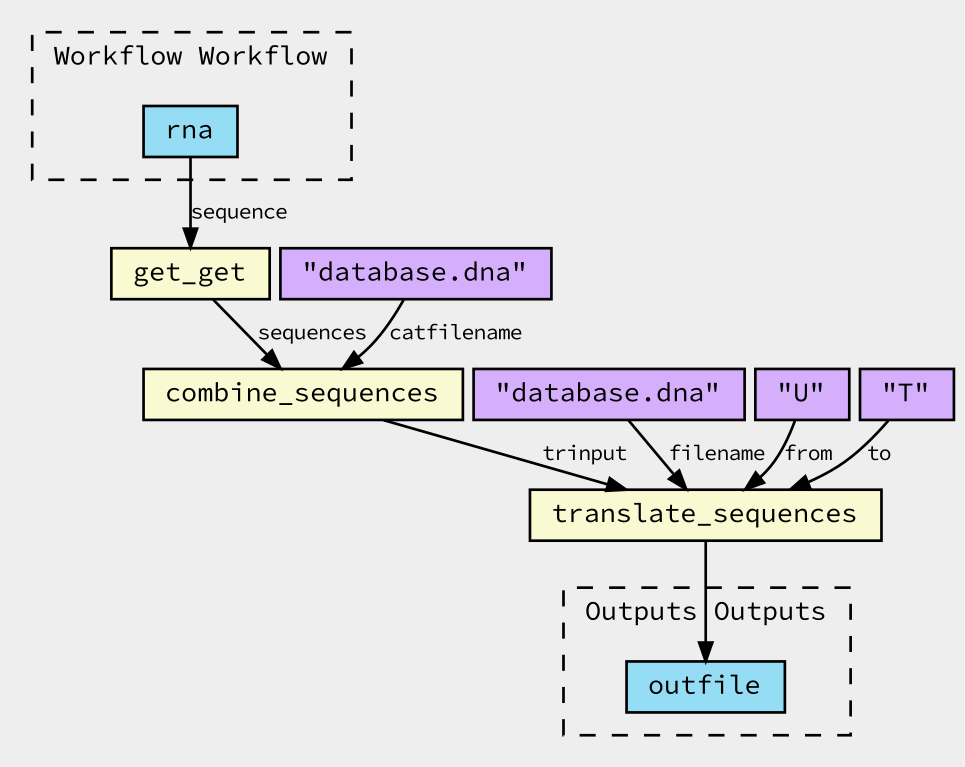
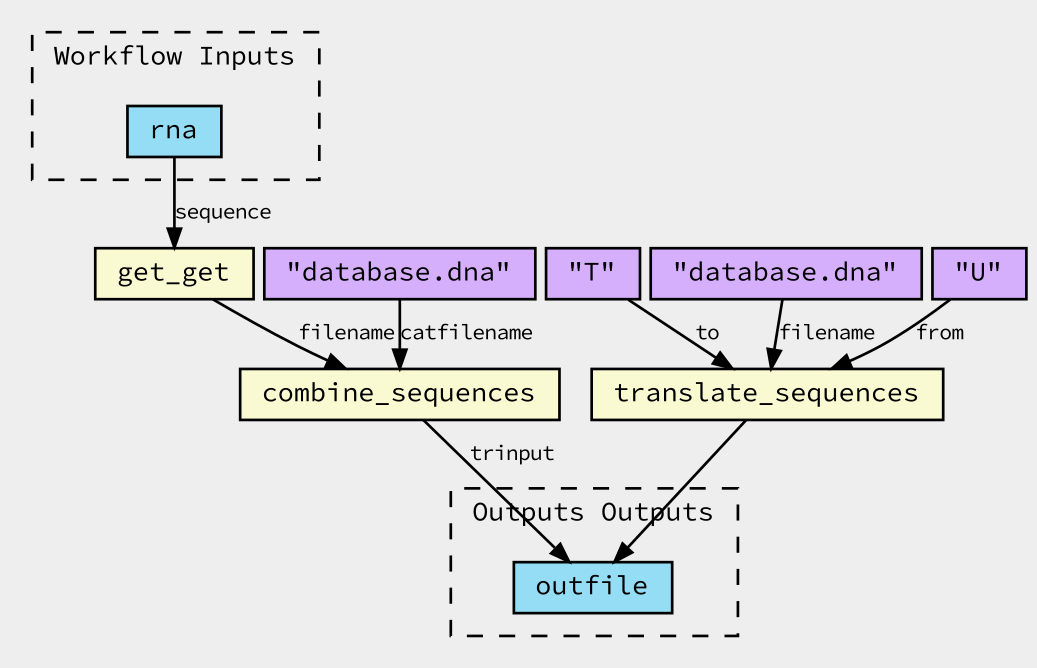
cluster "Workflow Workflow": label "Workflow Workflow" -> "Workflow Inputs"
edge "get_get" -> "combine_sequences": label "sequences" -> "filename"
edge "combine_sequences" -> "translate_sequences": now "combine_sequences" -> "outfile"
